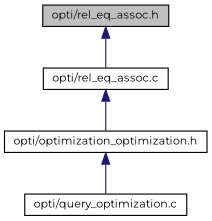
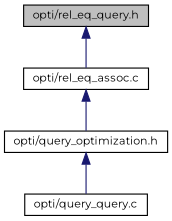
node "opti/rel_eq_assoc.h": label "opti/rel_eq_assoc.h" -> "opti/rel_eq_query.h"
node "opti/optimization_optimization.h": label "opti/optimization_optimization.h" -> "opti/query_optimization.h"
node "opti/query_optimization.c": label "opti/query_optimization.c" -> "opti/query_query.c"
